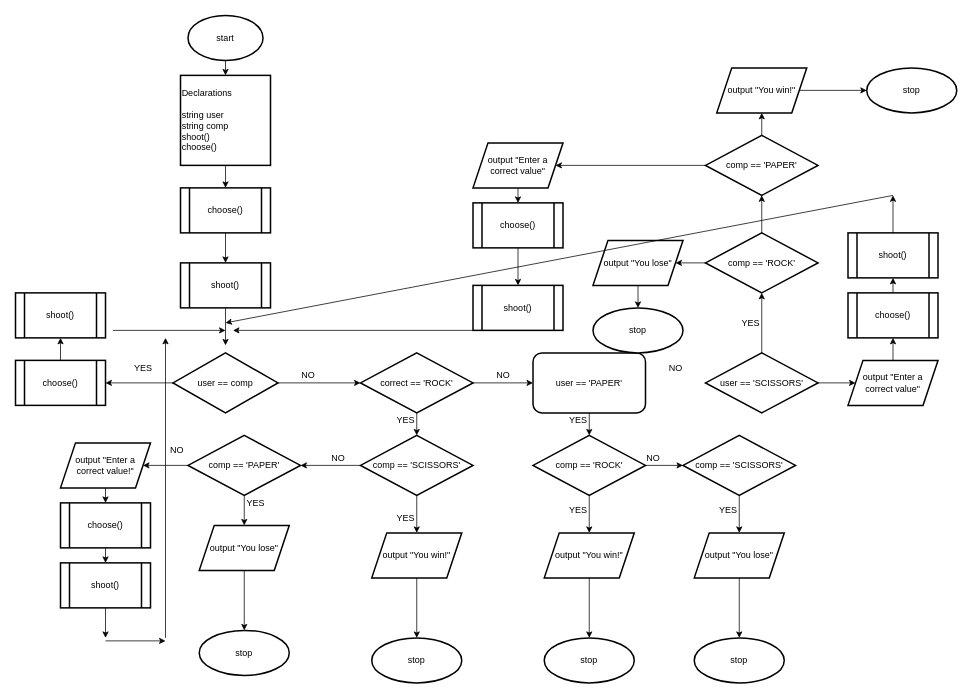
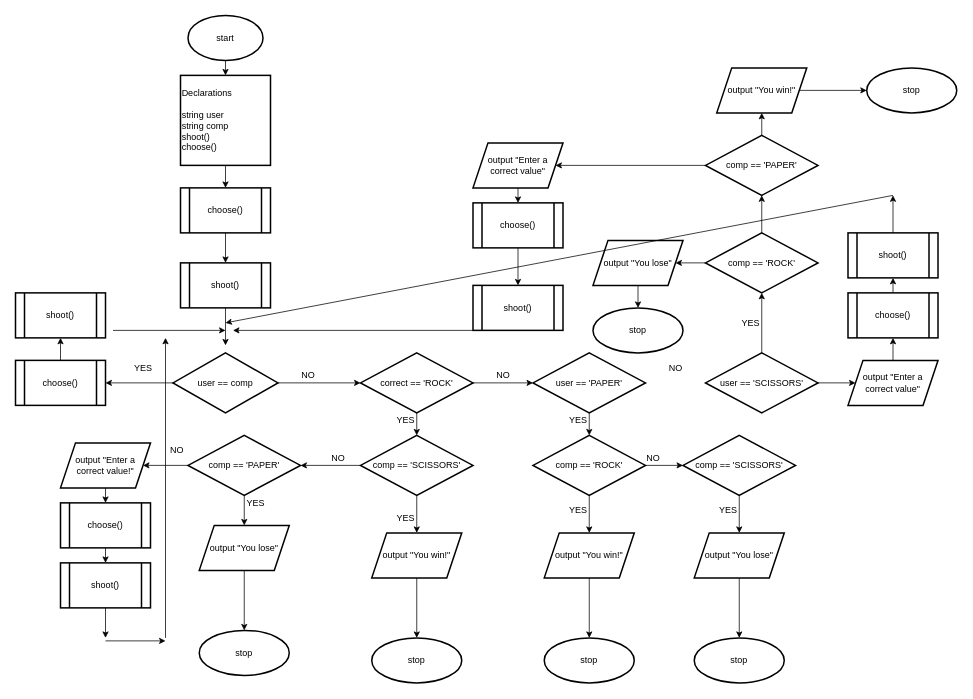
node "user == 'PAPER'": shape rounded rectangle -> diamond
